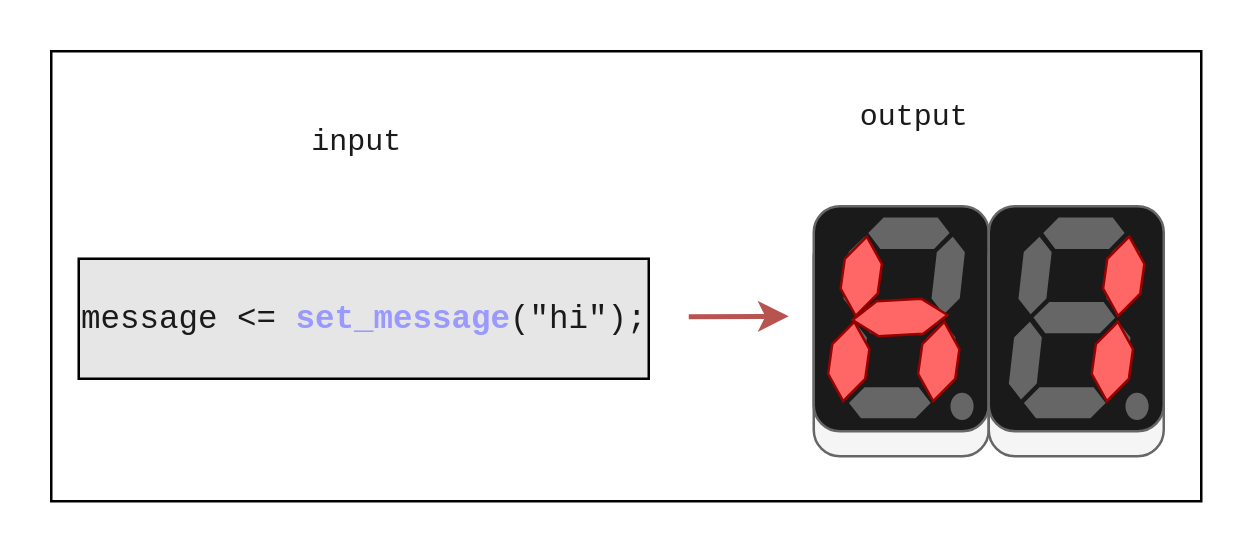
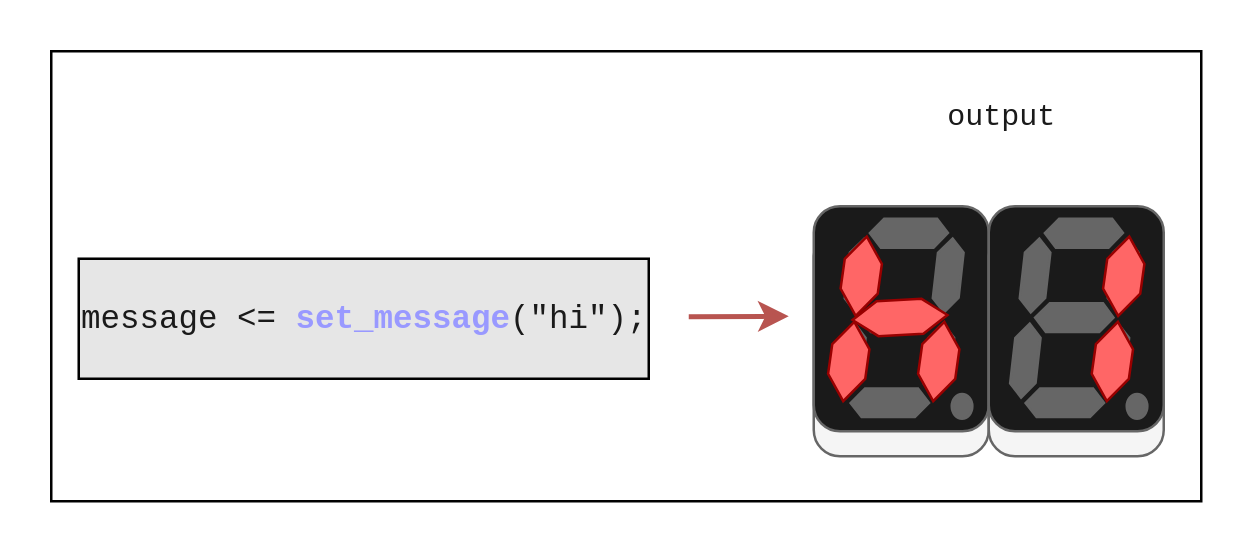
node "output": moved (914, 119) -> (1001, 119)
node "input": removed
